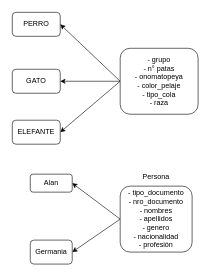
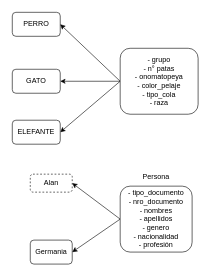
node "Alan": style solid -> dashed
